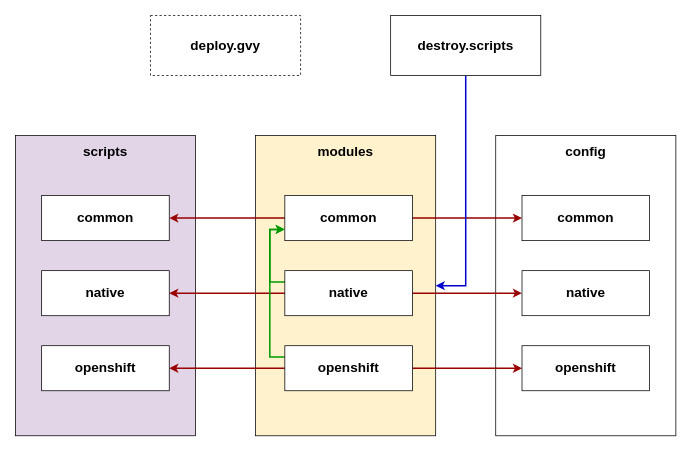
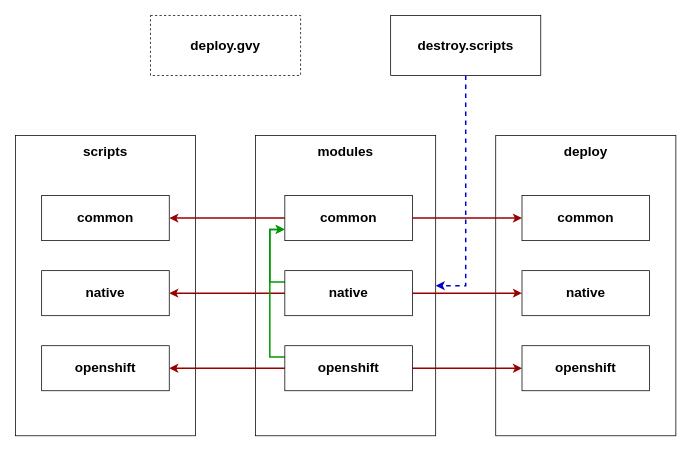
node "scripts": fillcolor #e1d5e7 -> #ffffff
node "modules": fillcolor #fff2cc -> #ffffff
node "config": label "config" -> "deploy"
edge "destroy.scripts" -> "modules": style solid -> dashed
